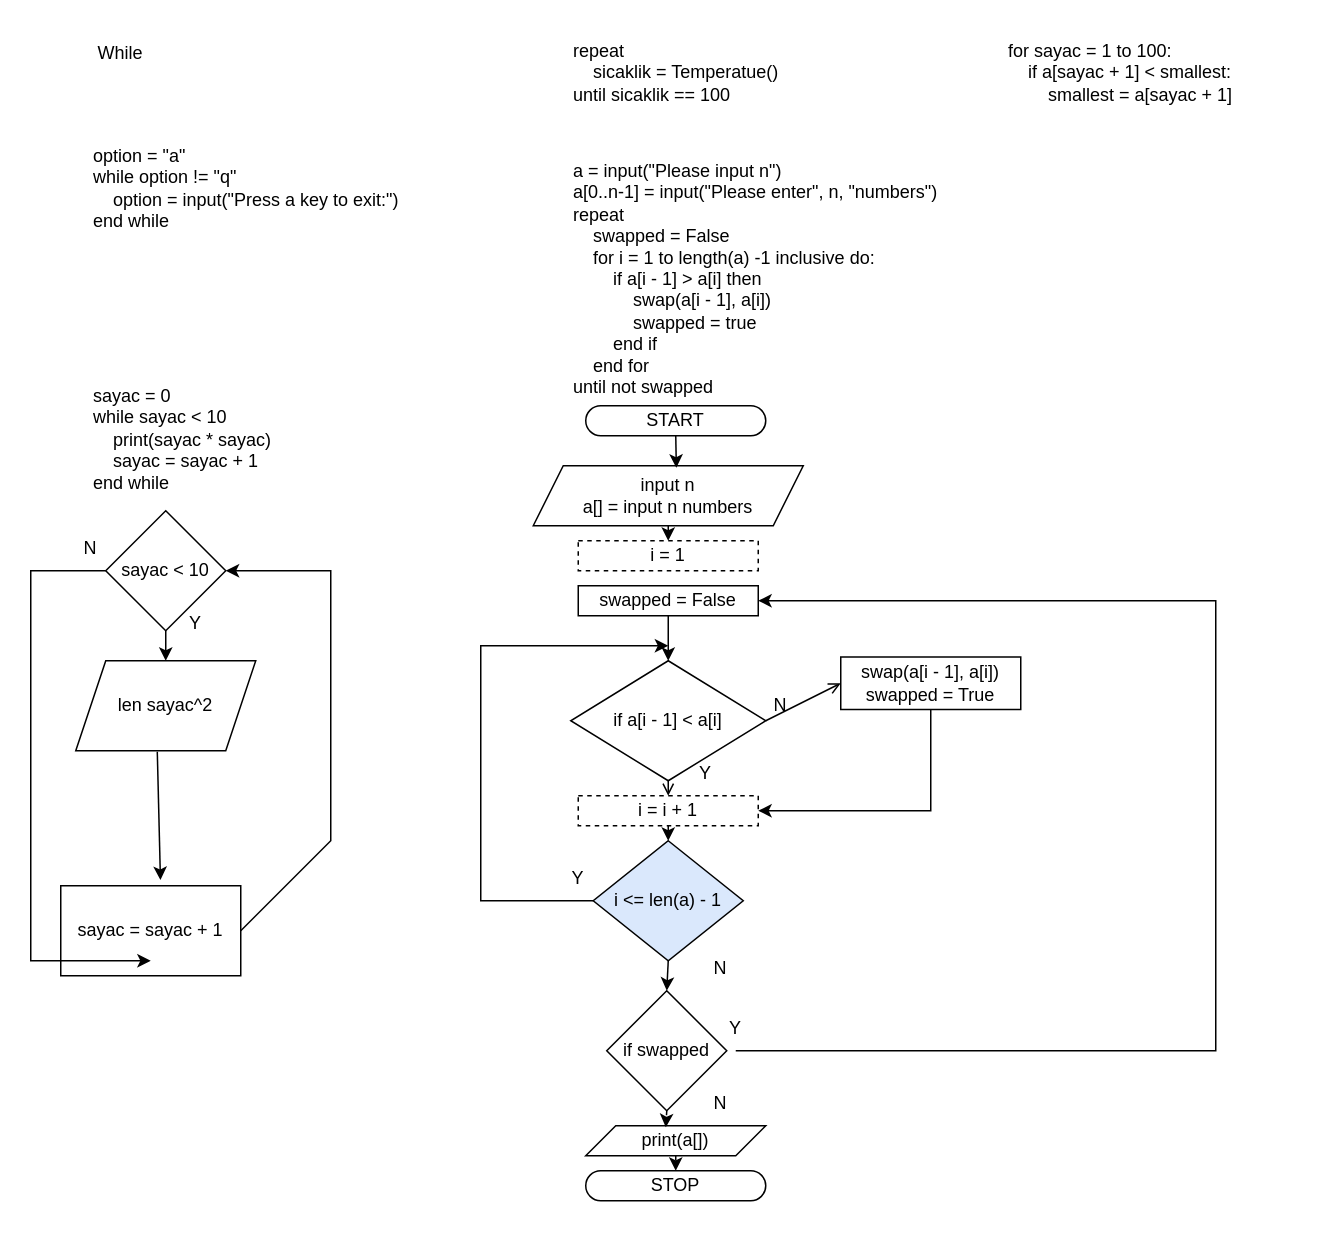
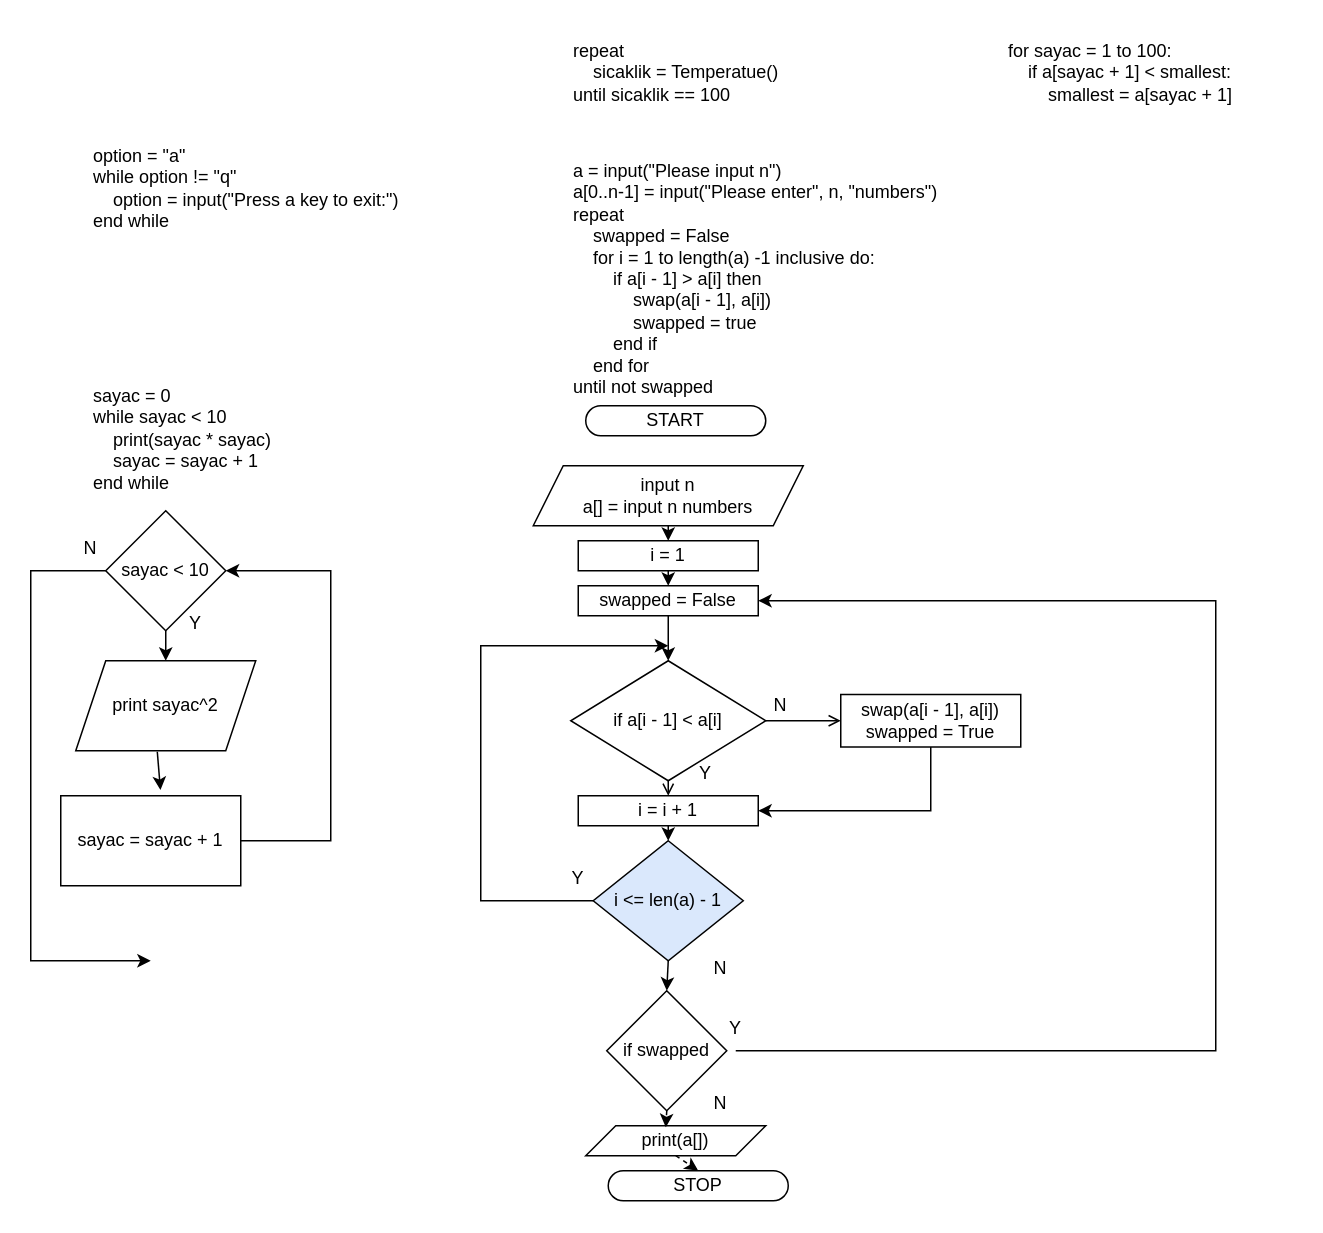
node "While": removed
edge "START" -> "input n a[] = input n numbers": removed
node "i = 1": style dashed -> solid
edge "i = 1" -> "swapped = False": added
node "swap(a[i - 1], a[i]) swapped = True": moved (931, 683) -> (931, 721)
node "len sayac^2": label "len sayac^2" -> "print sayac^2"
node "i = i + 1": style dashed -> solid
node "sayac = sayac + 1": moved (151, 931) -> (151, 841)
node "STOP": moved (676, 1186) -> (698, 1186)
